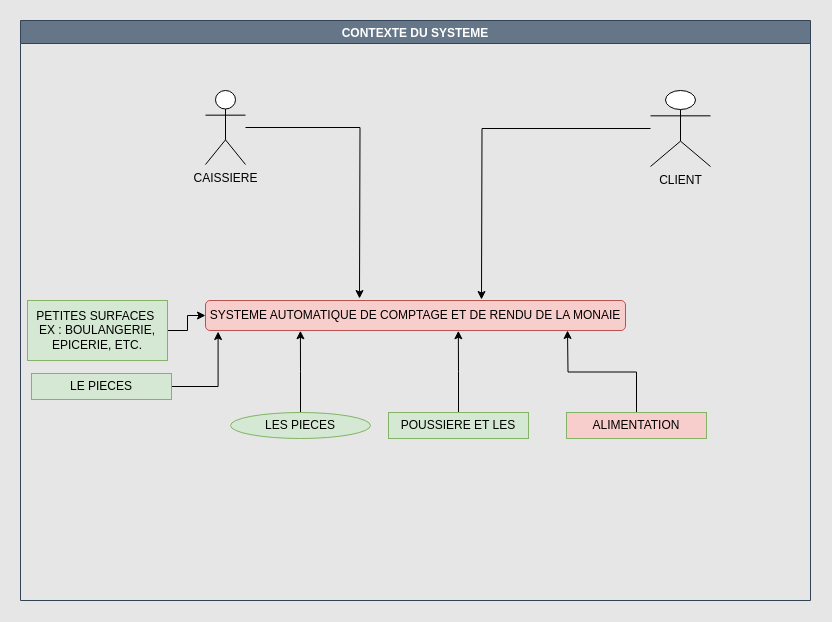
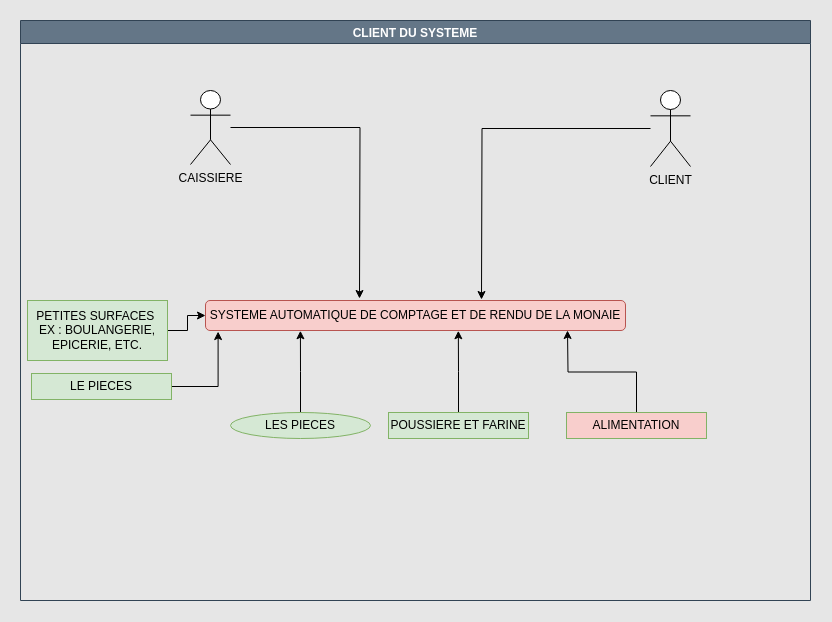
node "CONTEXTE DU SYSTEME": label "CONTEXTE DU SYSTEME" -> "CLIENT DU SYSTEME"
node "CAISSIERE": moved (226, 128) -> (211, 128)
node "CLIENT": size 60x76 -> 40x76
node "POUSSIERE ET LES": label "POUSSIERE ET LES" -> "POUSSIERE ET FARINE"
